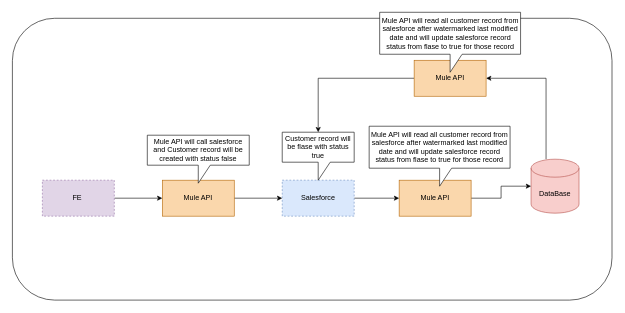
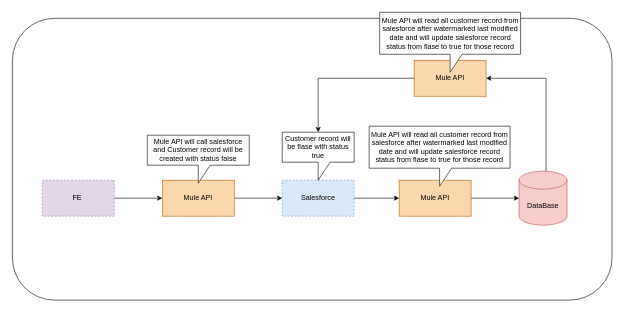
node "DataBase": moved (555, 186) -> (543, 198)
